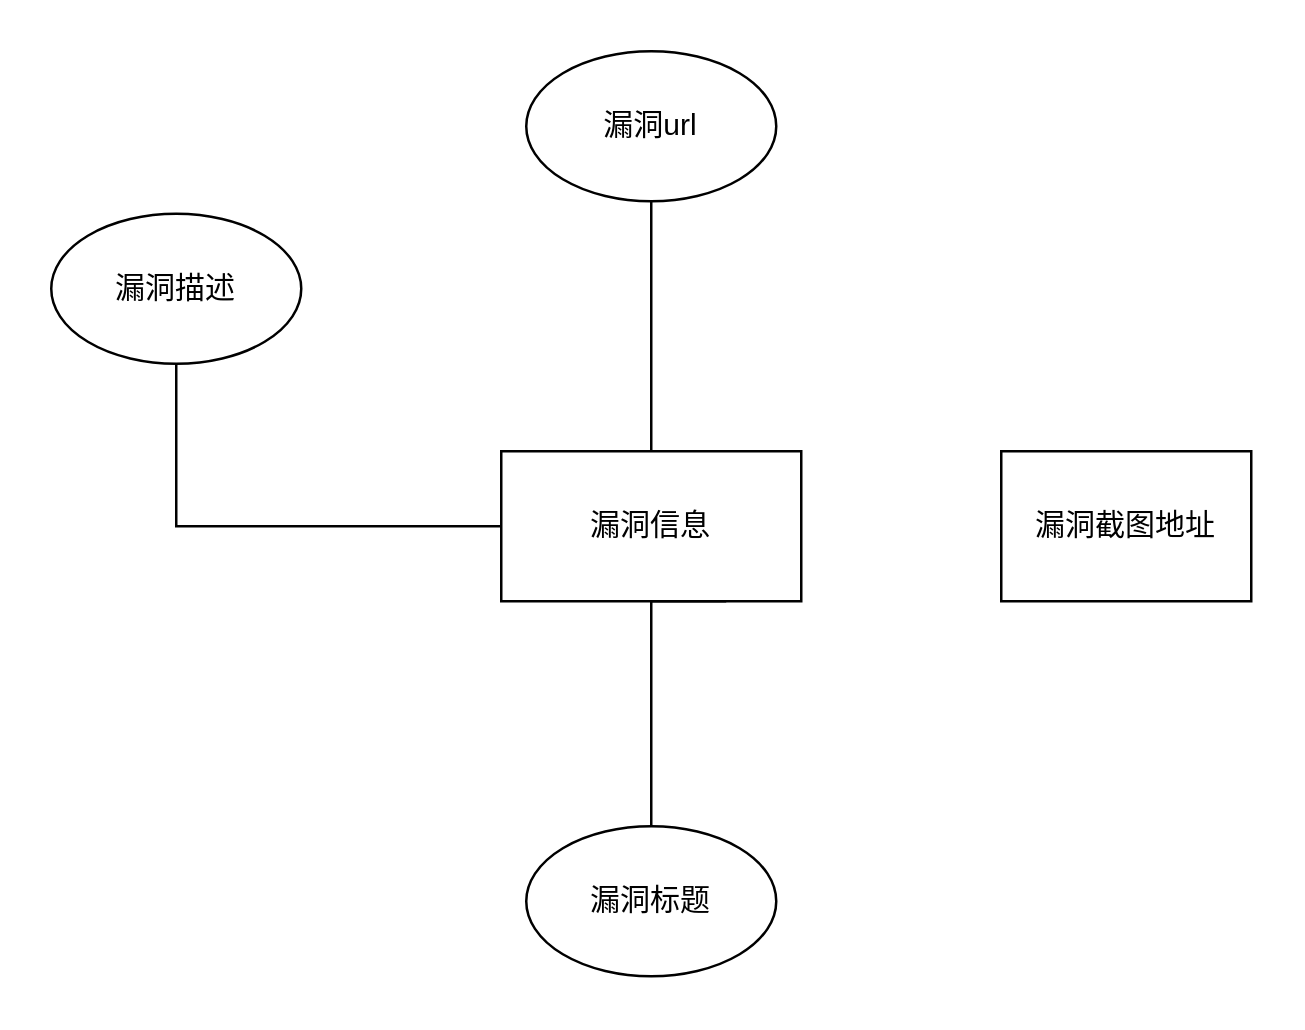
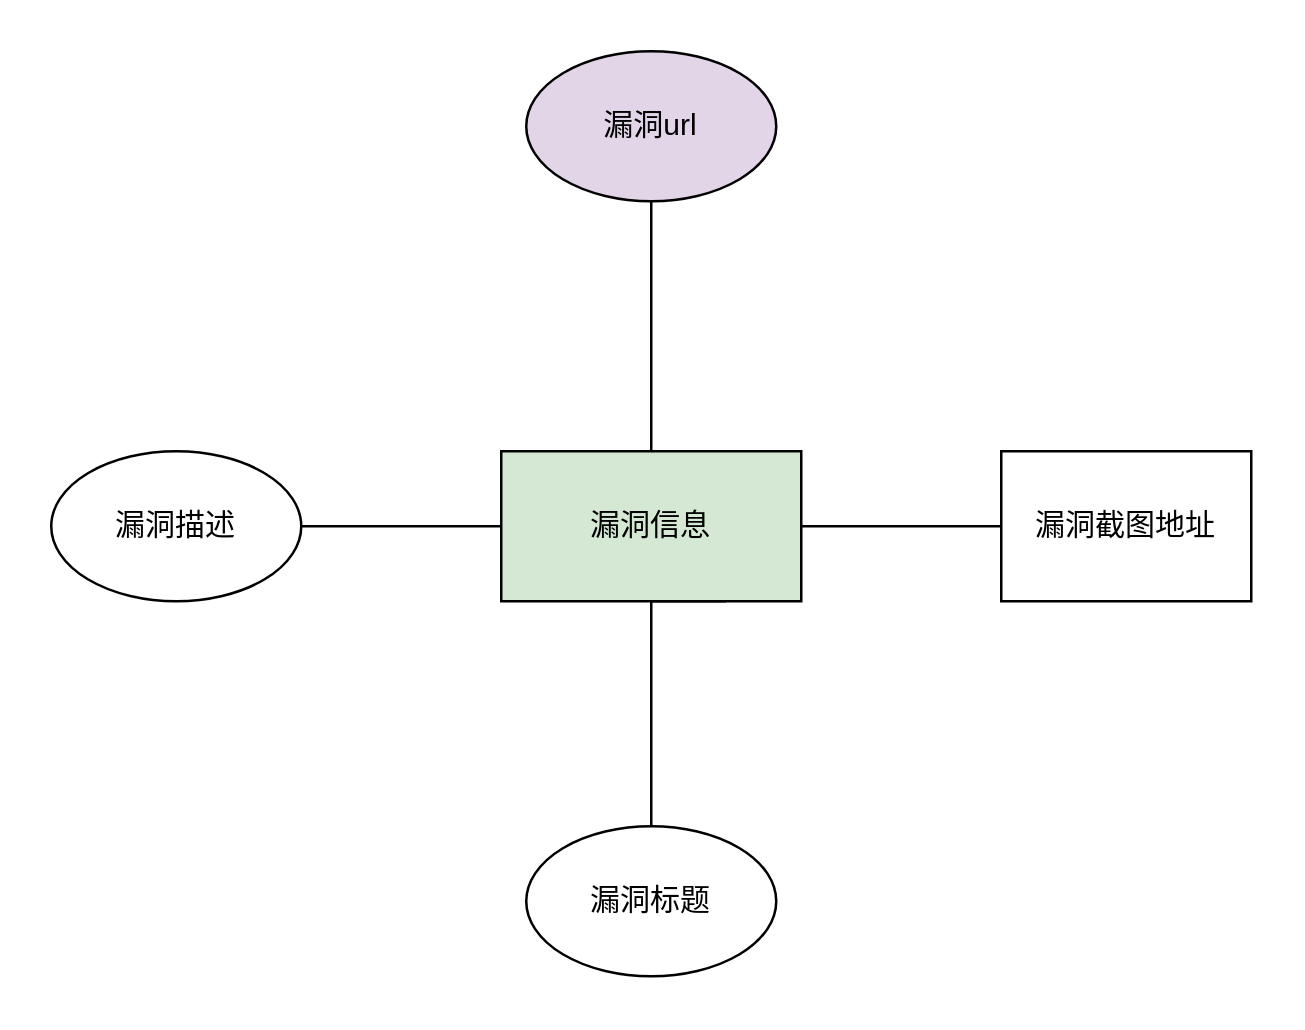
node "漏洞url": fillcolor #ffffff -> #e1d5e7
node "漏洞描述": moved (176, 289) -> (176, 526)
node "漏洞信息": fillcolor #ffffff -> #d5e8d4
edge "漏洞信息" -- "漏洞截图地址": added
